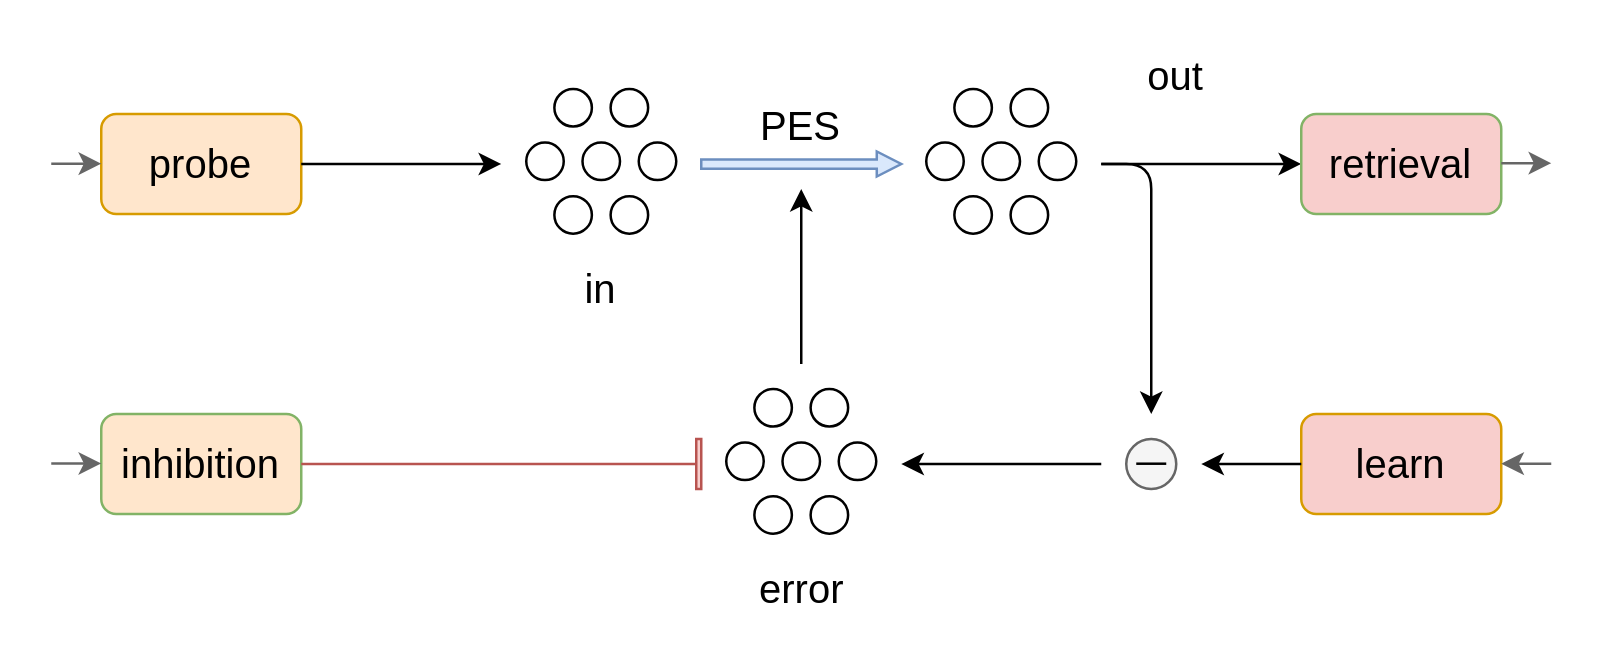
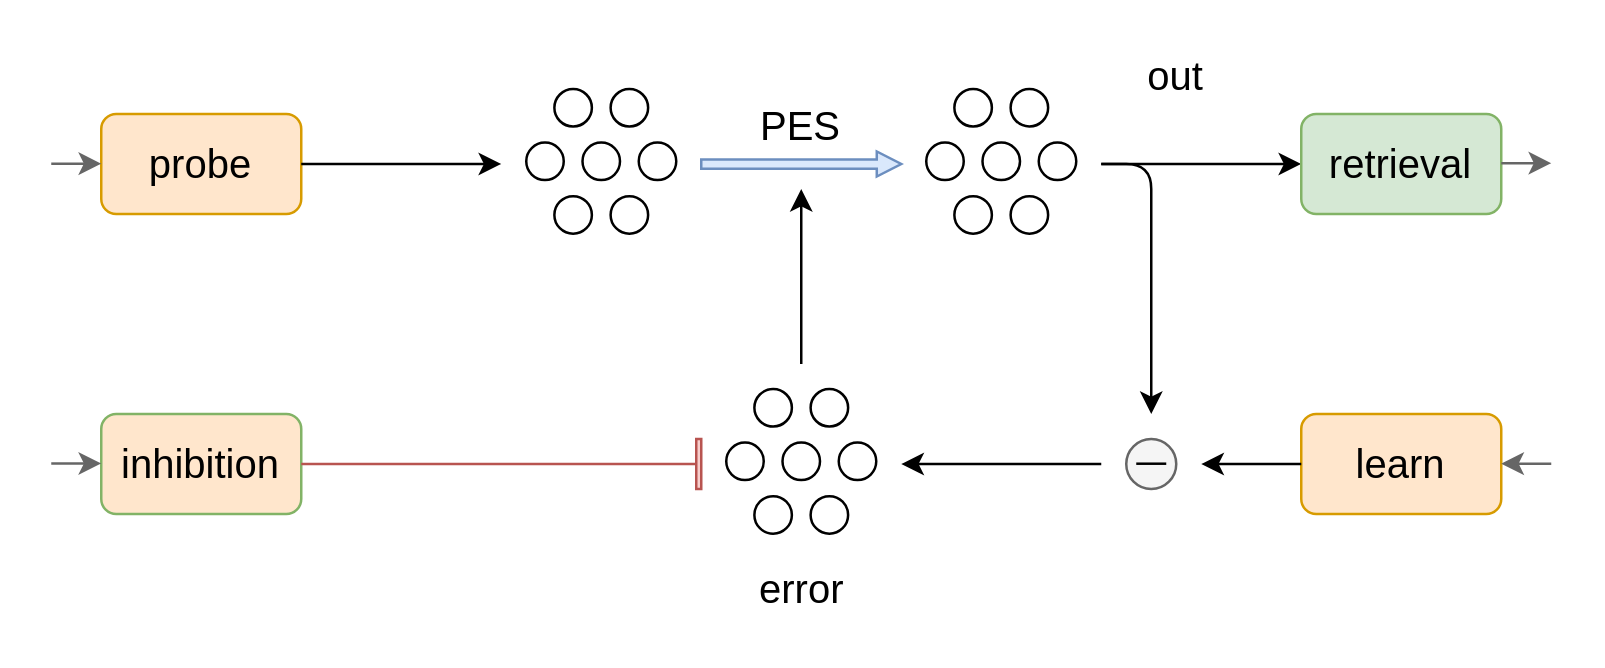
node "retrieval": fillcolor #f8cecc -> #d5e8d4
node "in": removed
node "learn": fillcolor #f8cecc -> #ffe6cc
